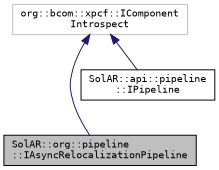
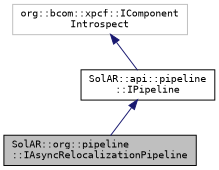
edge "SolAR::org::pipeline ::IAsyncRelocalizationPipeline" -> "org::bcom::xpcf::IComponent Introspect": now "SolAR::org::pipeline ::IAsyncRelocalizationPipeline" -> "SolAR::api::pipeline ::IPipeline"
